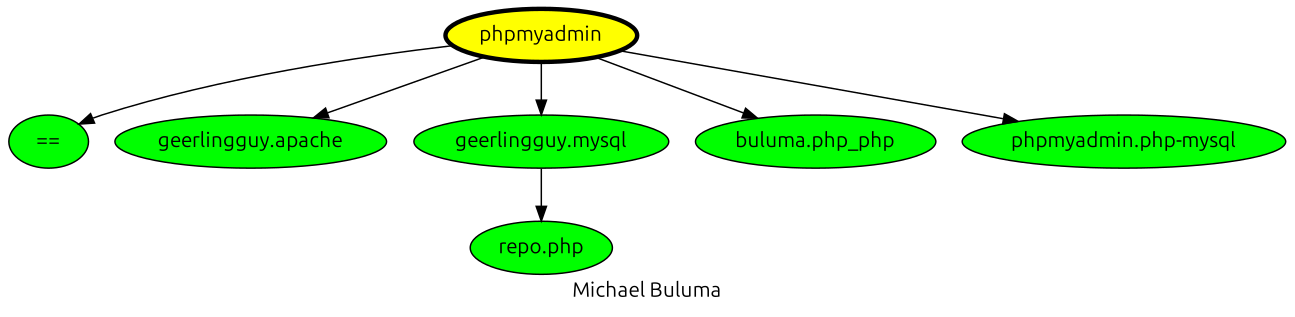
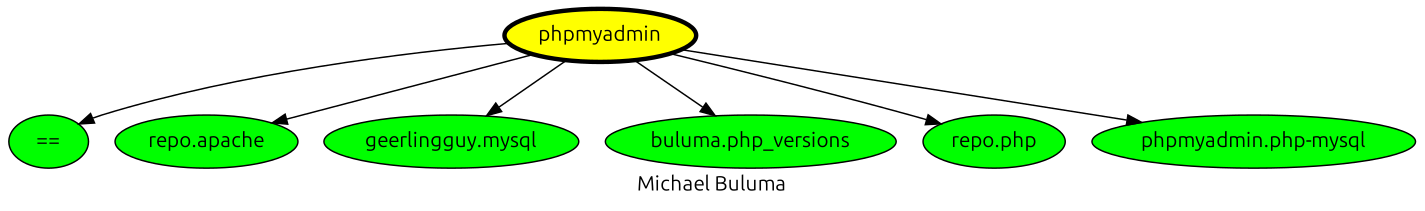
node "geerlingguy.apache": label "geerlingguy.apache" -> "repo.apache"
node "buluma.php_php": label "buluma.php_php" -> "buluma.php_versions"
edge "geerlingguy.mysql" -> "repo.php": now "phpmyadmin" -> "repo.php"
